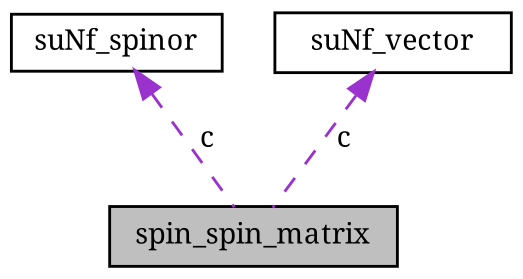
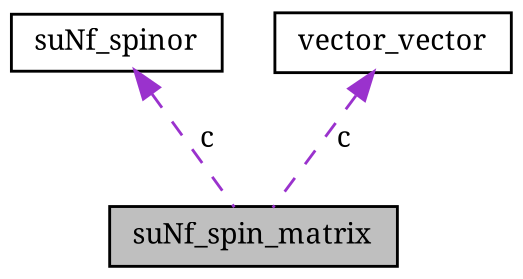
node "suNf_vector": label "suNf_vector" -> "vector_vector"
node "spin_spin_matrix": label "spin_spin_matrix" -> "suNf_spin_matrix"
